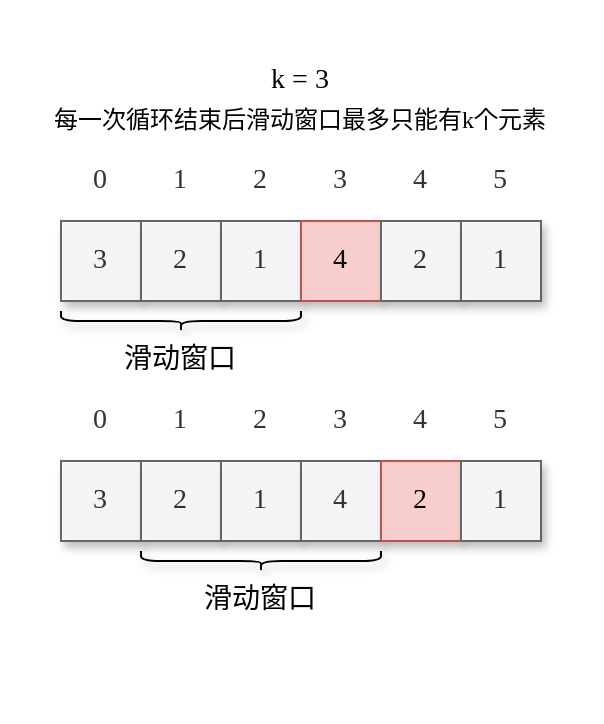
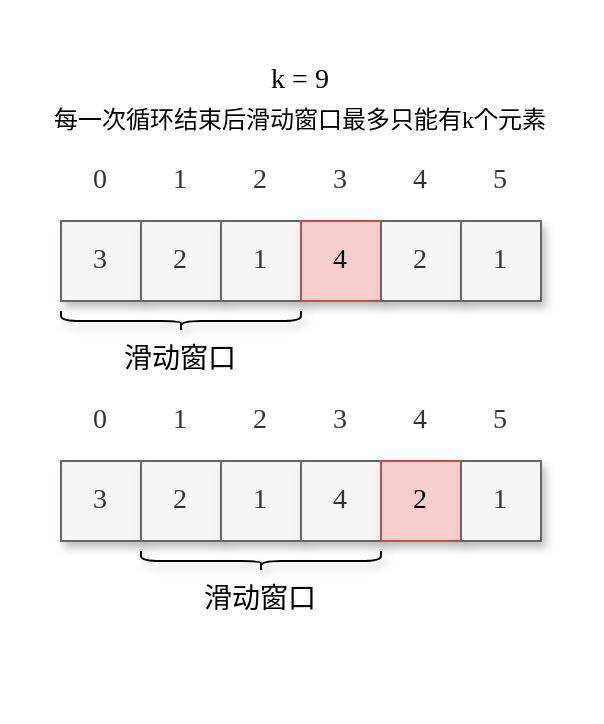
node "k = 3": label "k = 3" -> "k = 9"
